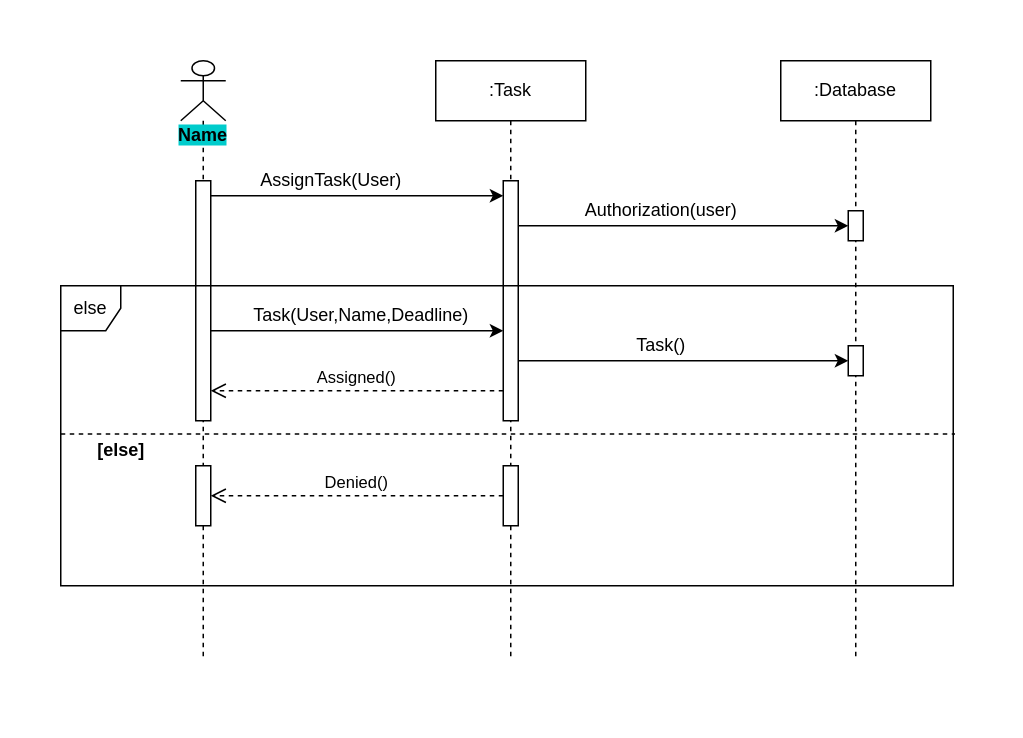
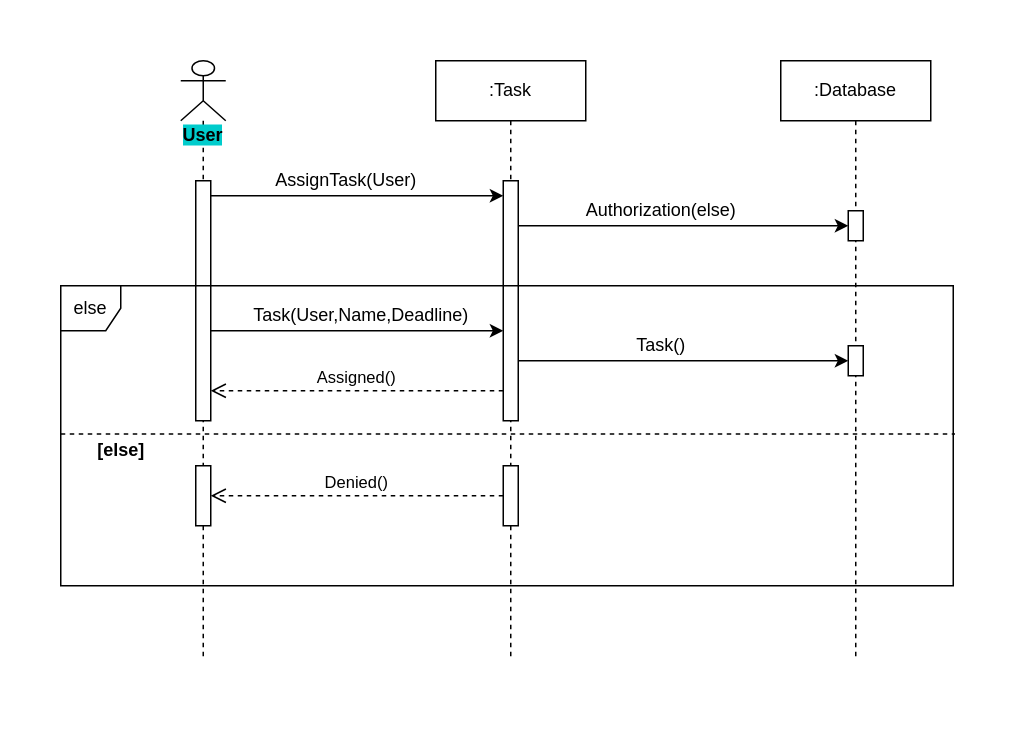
node "Name": label "Name" -> "User"
node "AssignTask(User)": moved (331, 181) -> (346, 181)
node "Authorization(user)": label "Authorization(user)" -> "Authorization(else)"
